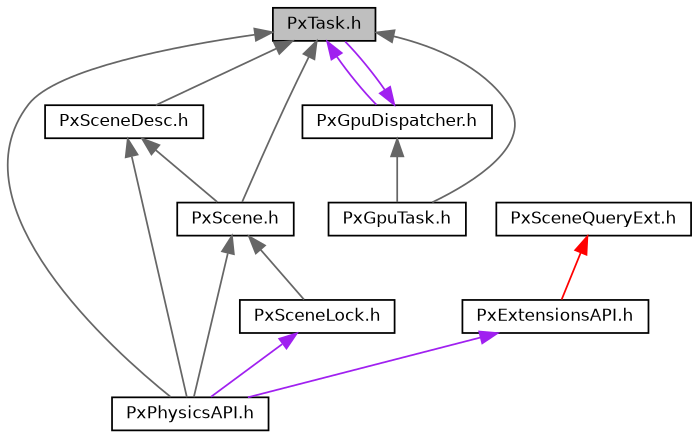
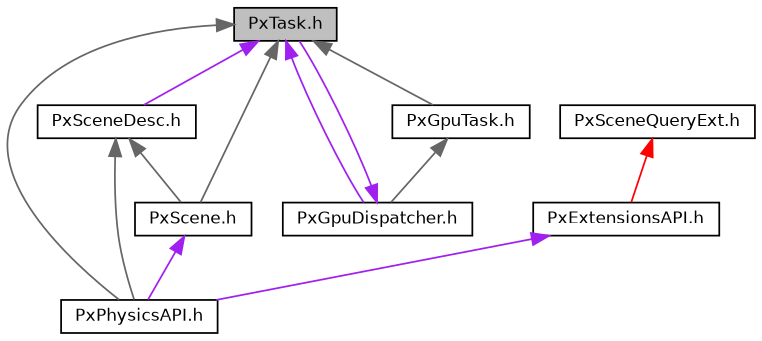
edge "PxSceneDesc.h" -> "PxTask.h": color gray40 -> purple
edge "PxGpuTask.h" -> "PxGpuDispatcher.h": reversed
node "PxSceneLock.h": removed
edge "PxPhysicsAPI.h" -> "PxScene.h": color gray40 -> purple
